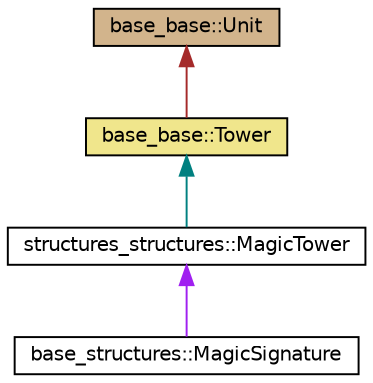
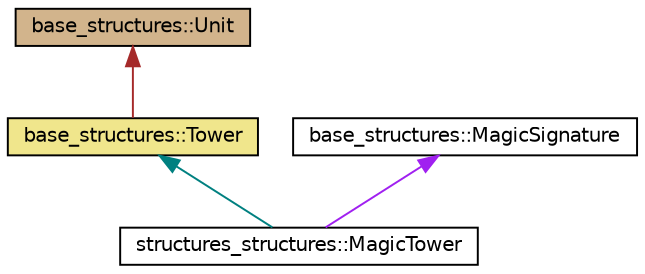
node "base_base::Unit": label "base_base::Unit" -> "base_structures::Unit"
node "base_base::Tower": label "base_base::Tower" -> "base_structures::Tower"
edge "base_structures::MagicSignature" -> "structures_structures::MagicTower": reversed
